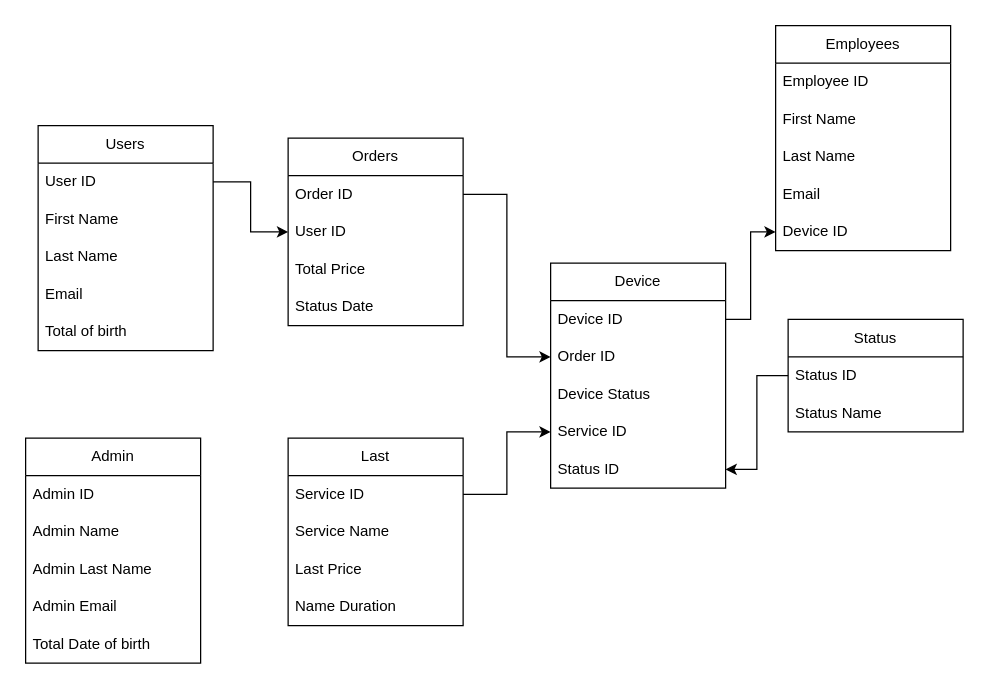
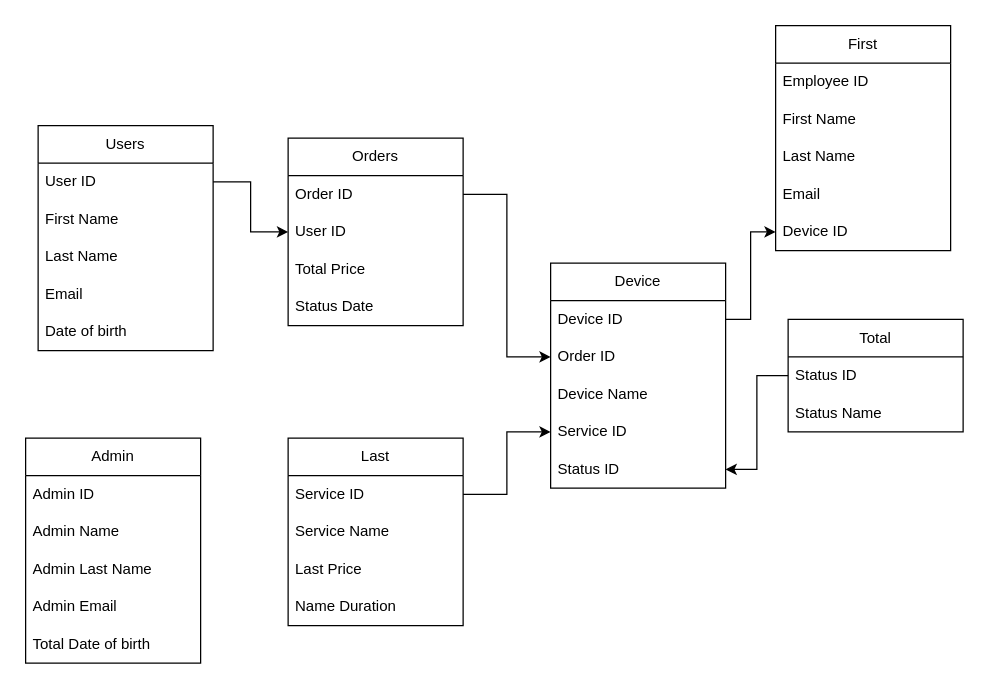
node "Employees": label "Employees" -> "First"
node "Total of birth": label "Total of birth" -> "Date of birth"
node "Status": label "Status" -> "Total"
node "Device Status": label "Device Status" -> "Device Name"
